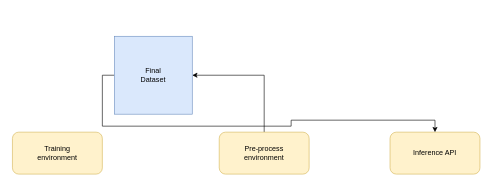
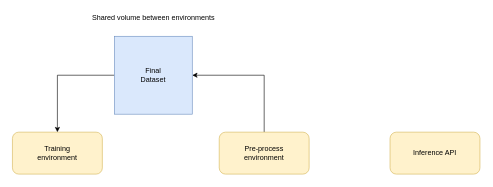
node "Shared volume between environments": added
edge "Final Dataset" -> "Inference API": now "Final Dataset" -> "Training environment"
